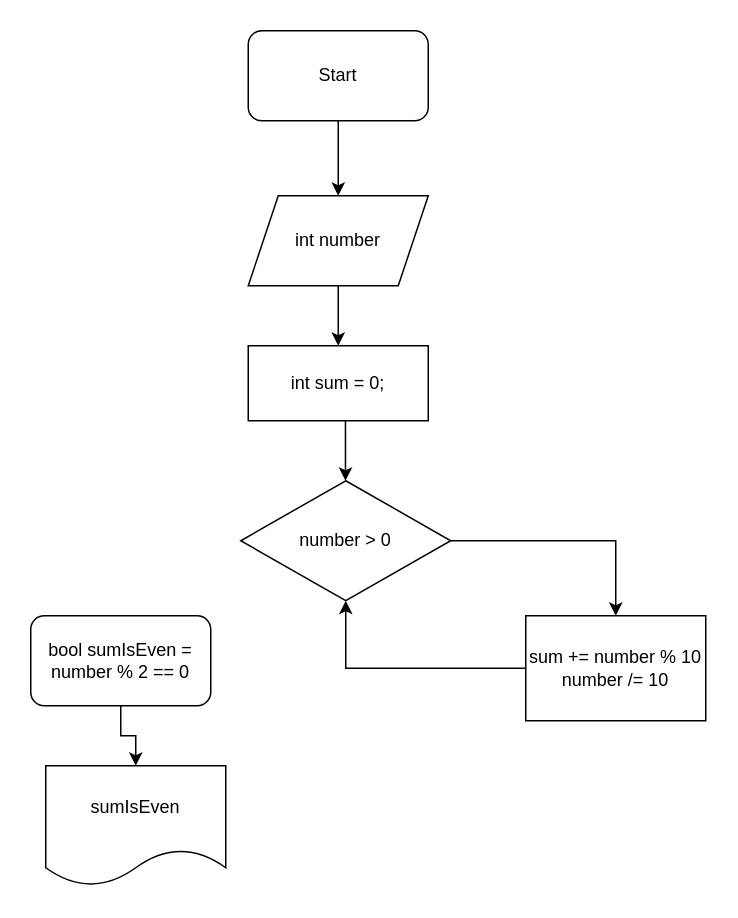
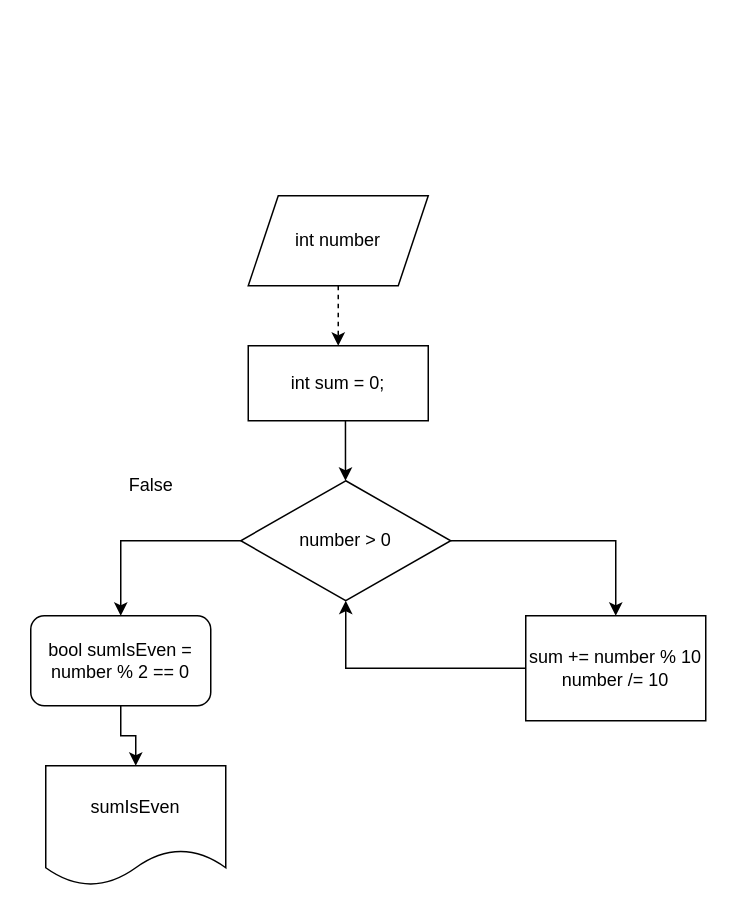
node "Start": removed
edge "Start" -> "int number": removed
edge "int number" -> "int sum = 0;": style solid -> dashed
node "False": added
edge "number > 0" -> "bool sumIsEven = number % 2 == 0": added
